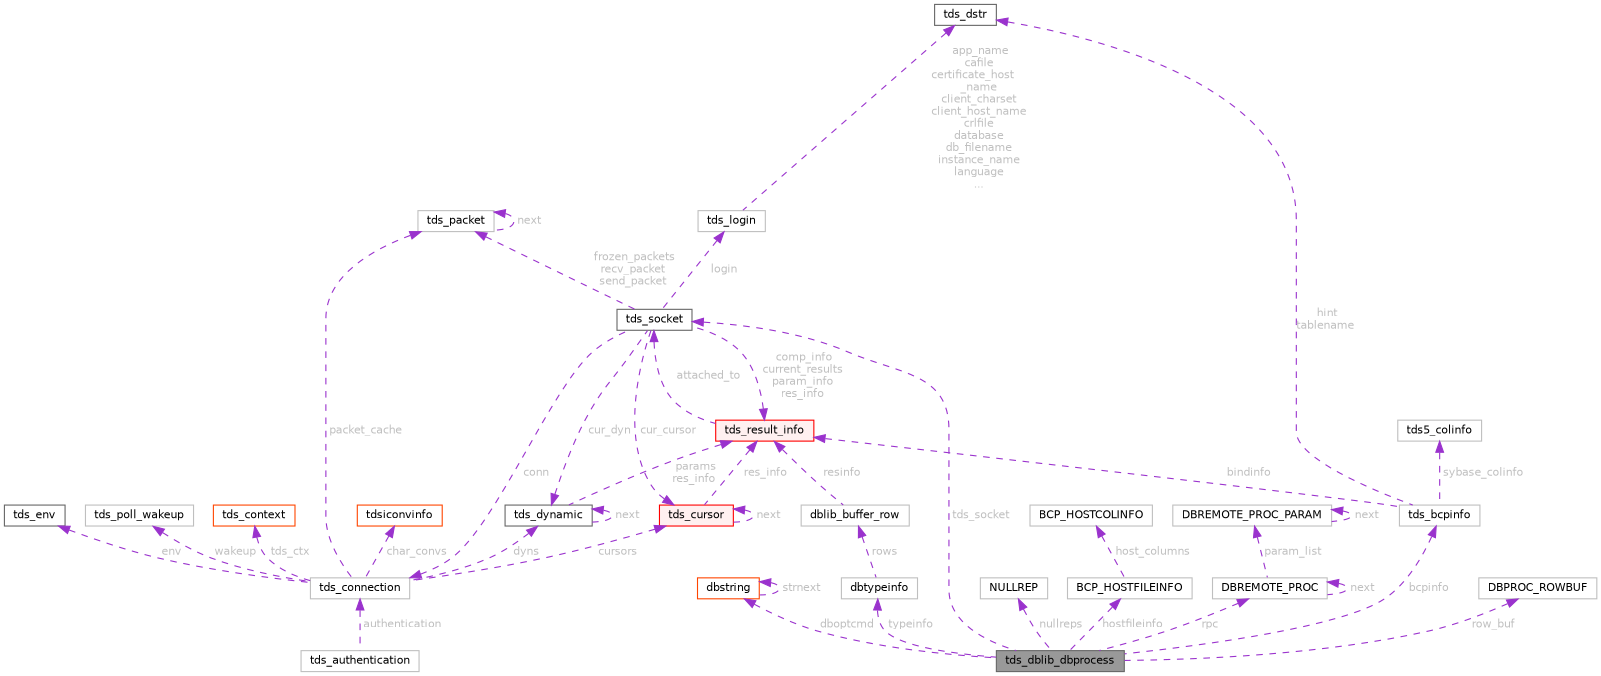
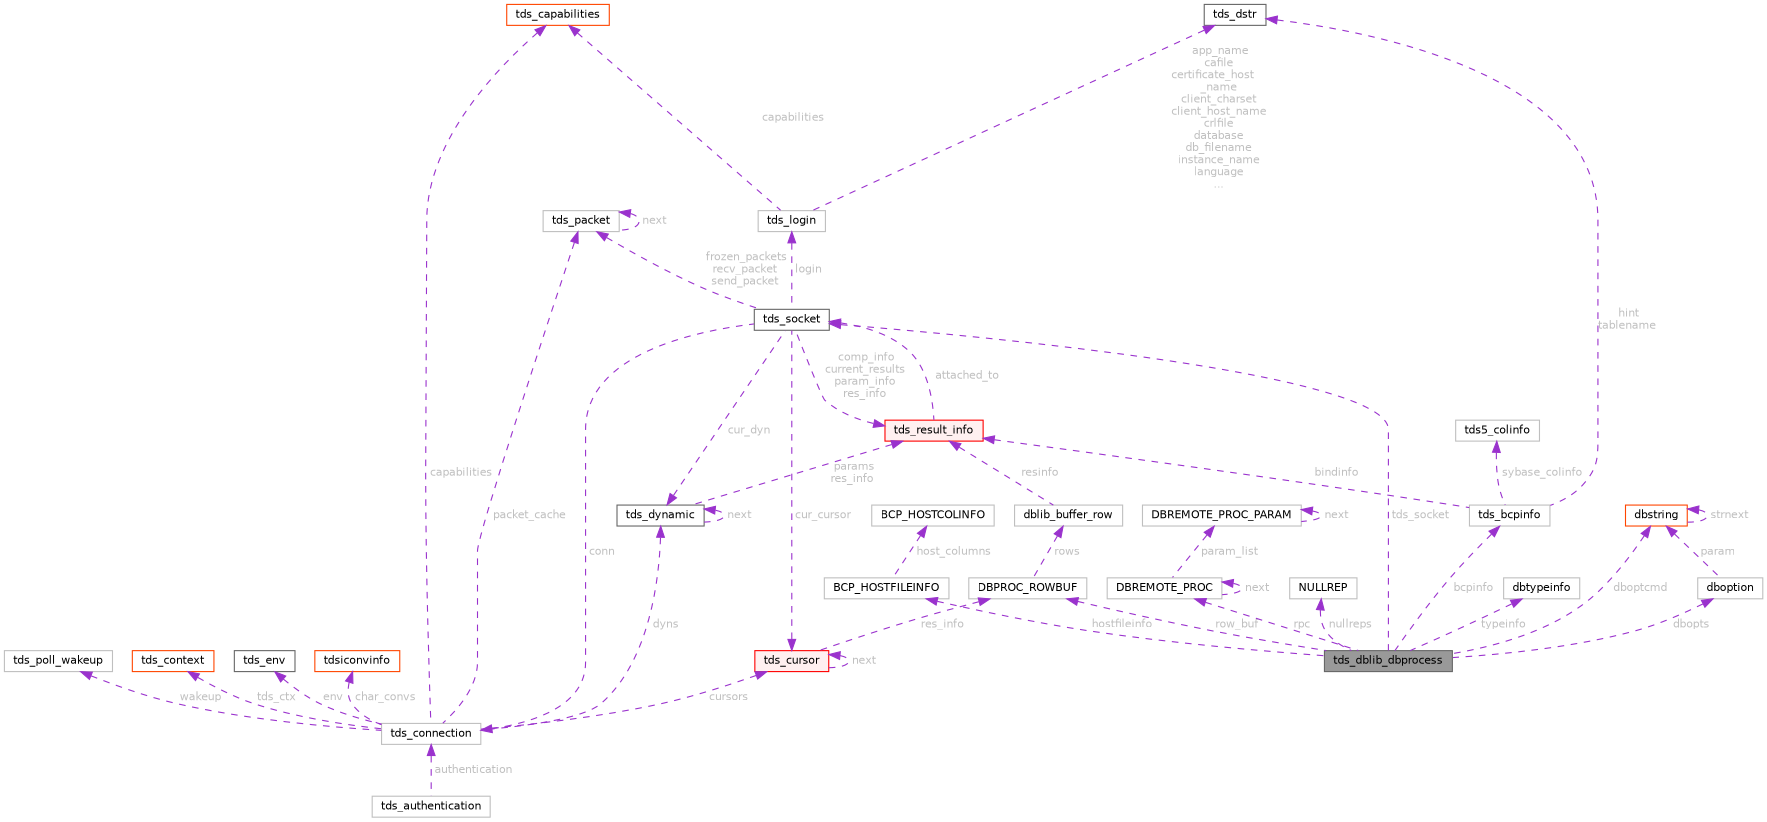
node "tds_capabilities": added
edge "tds_cursor" -> "tds_result_info": now "tds_cursor" -> "DBPROC_ROWBUF"
edge "dbtypeinfo" -> "dblib_buffer_row": now "DBPROC_ROWBUF" -> "dblib_buffer_row"
node "dboption": added
